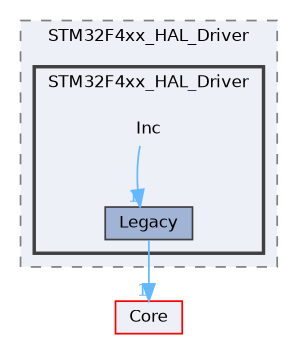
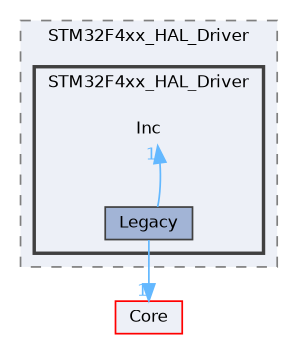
edge "Inc" -> "Legacy": reversed
